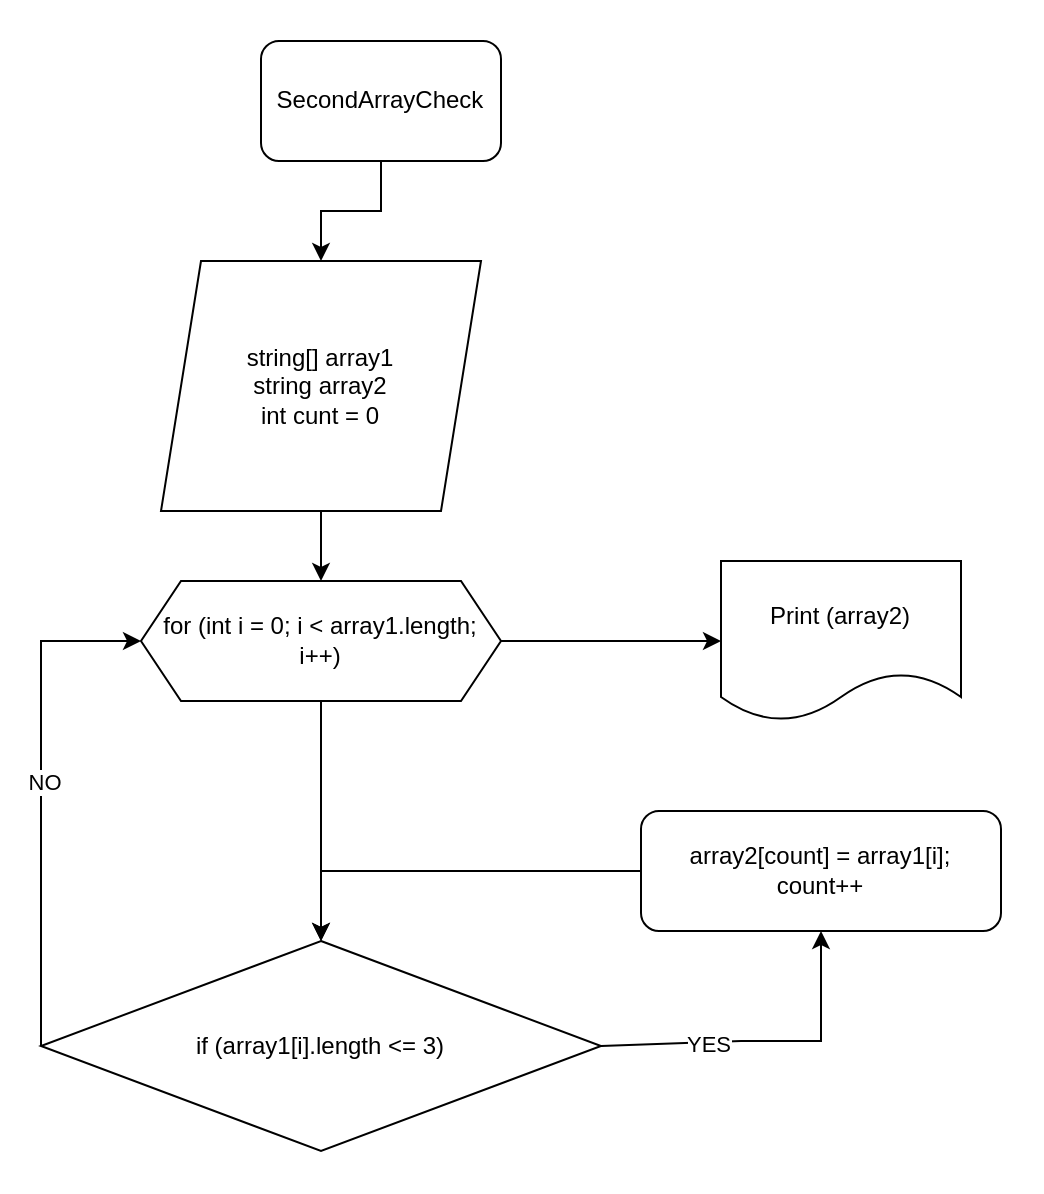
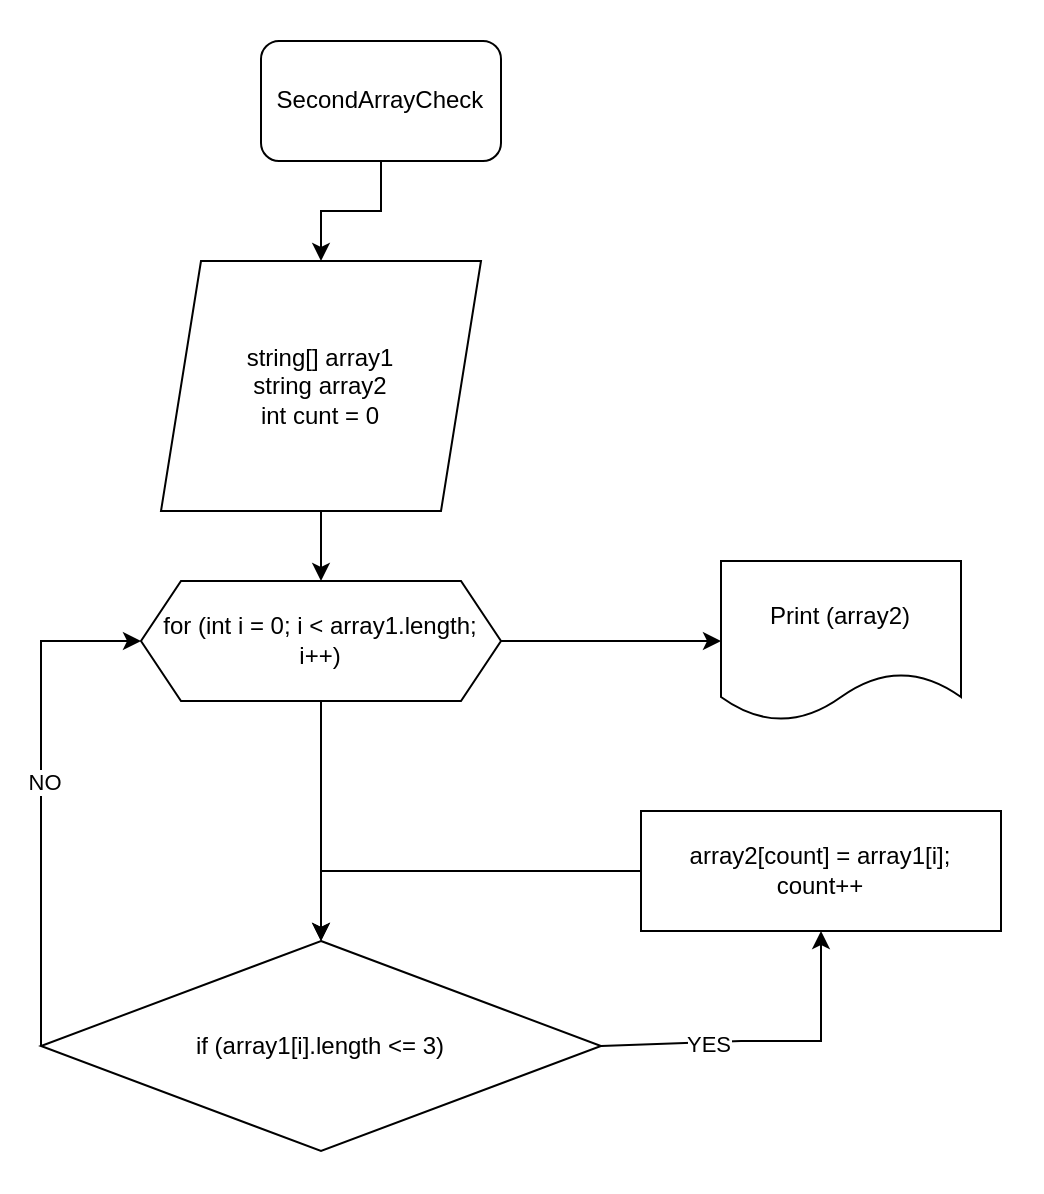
node "array2[count] = array1[i]; count++": shape rounded rectangle -> rectangle
